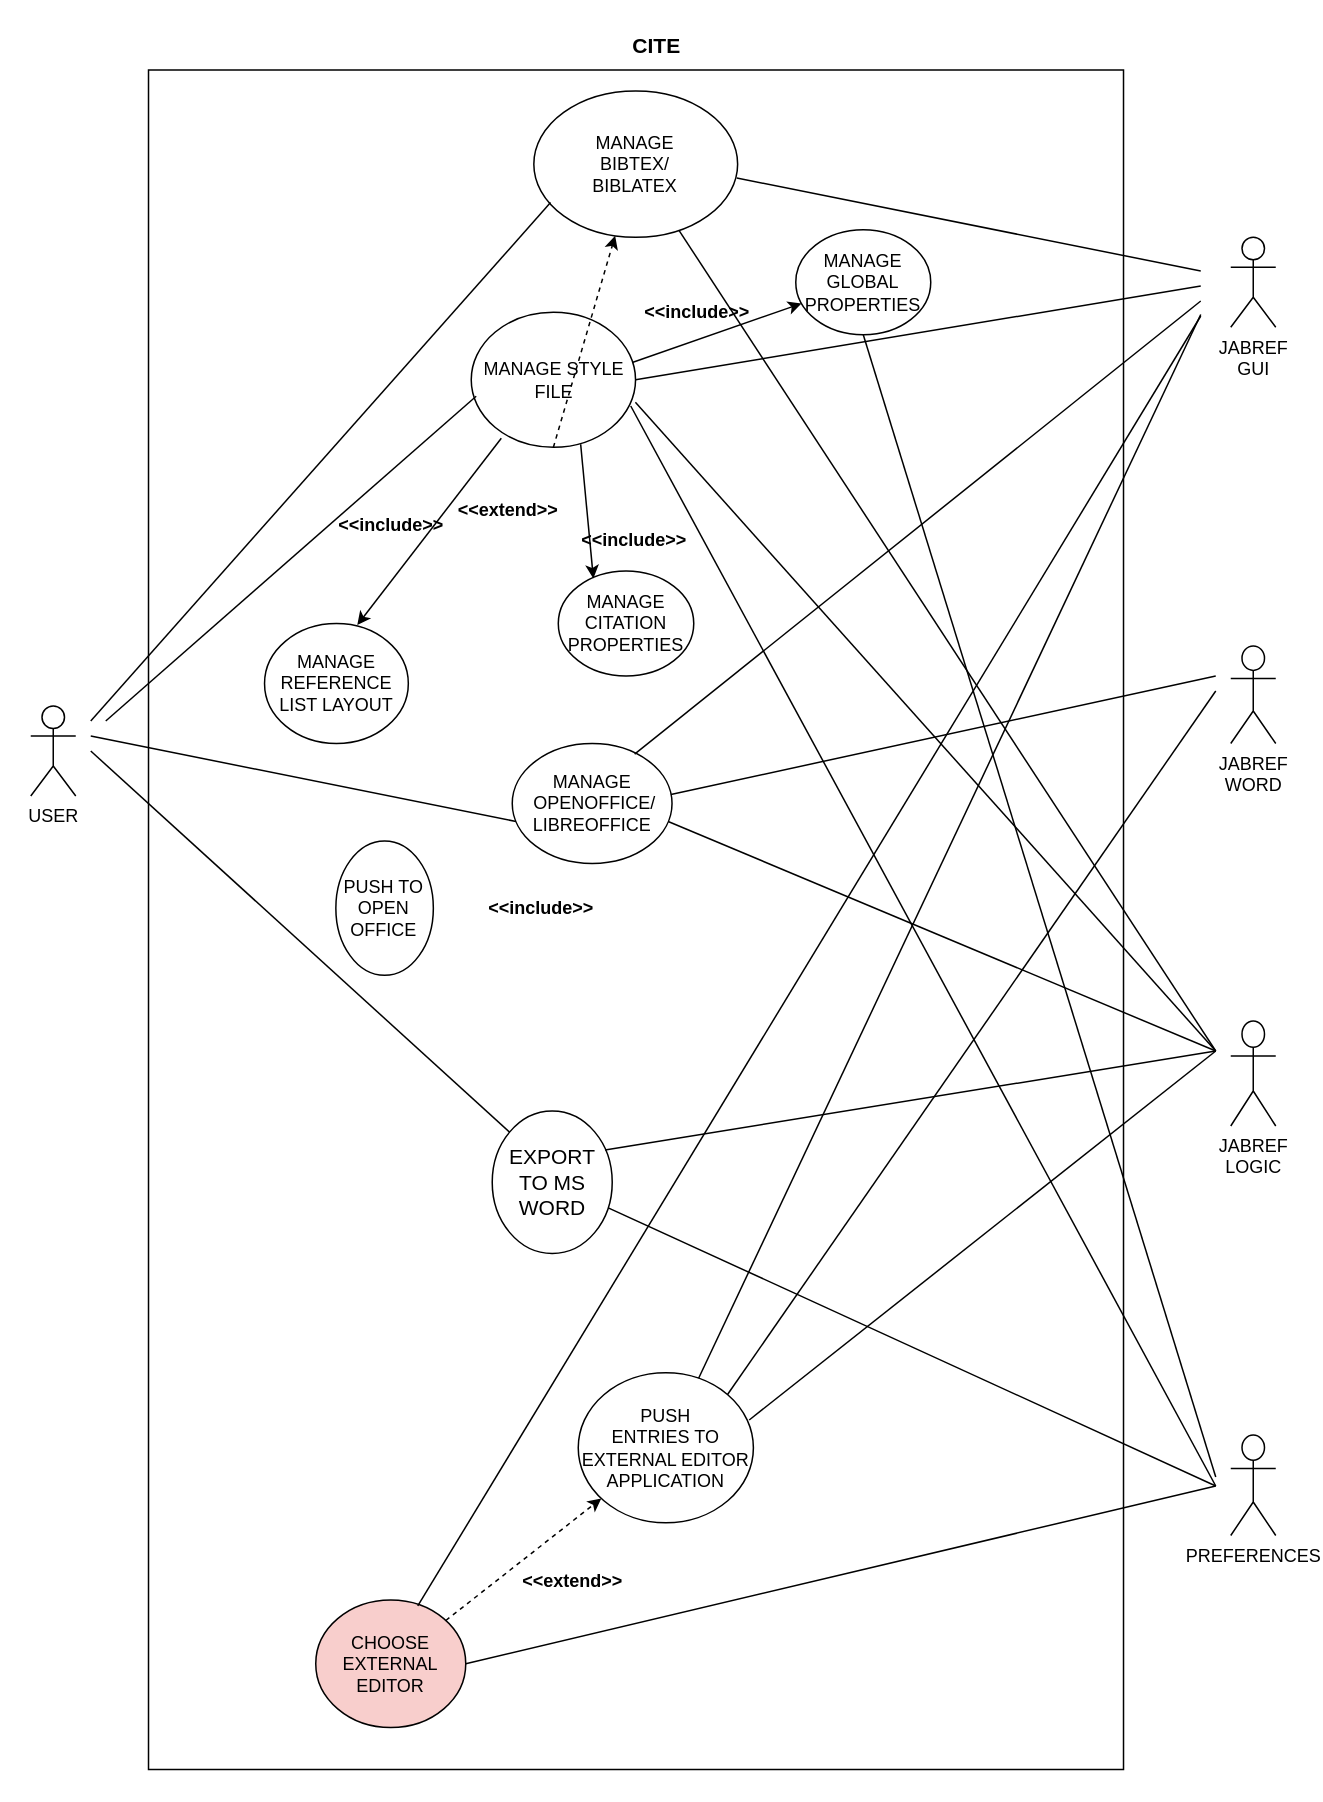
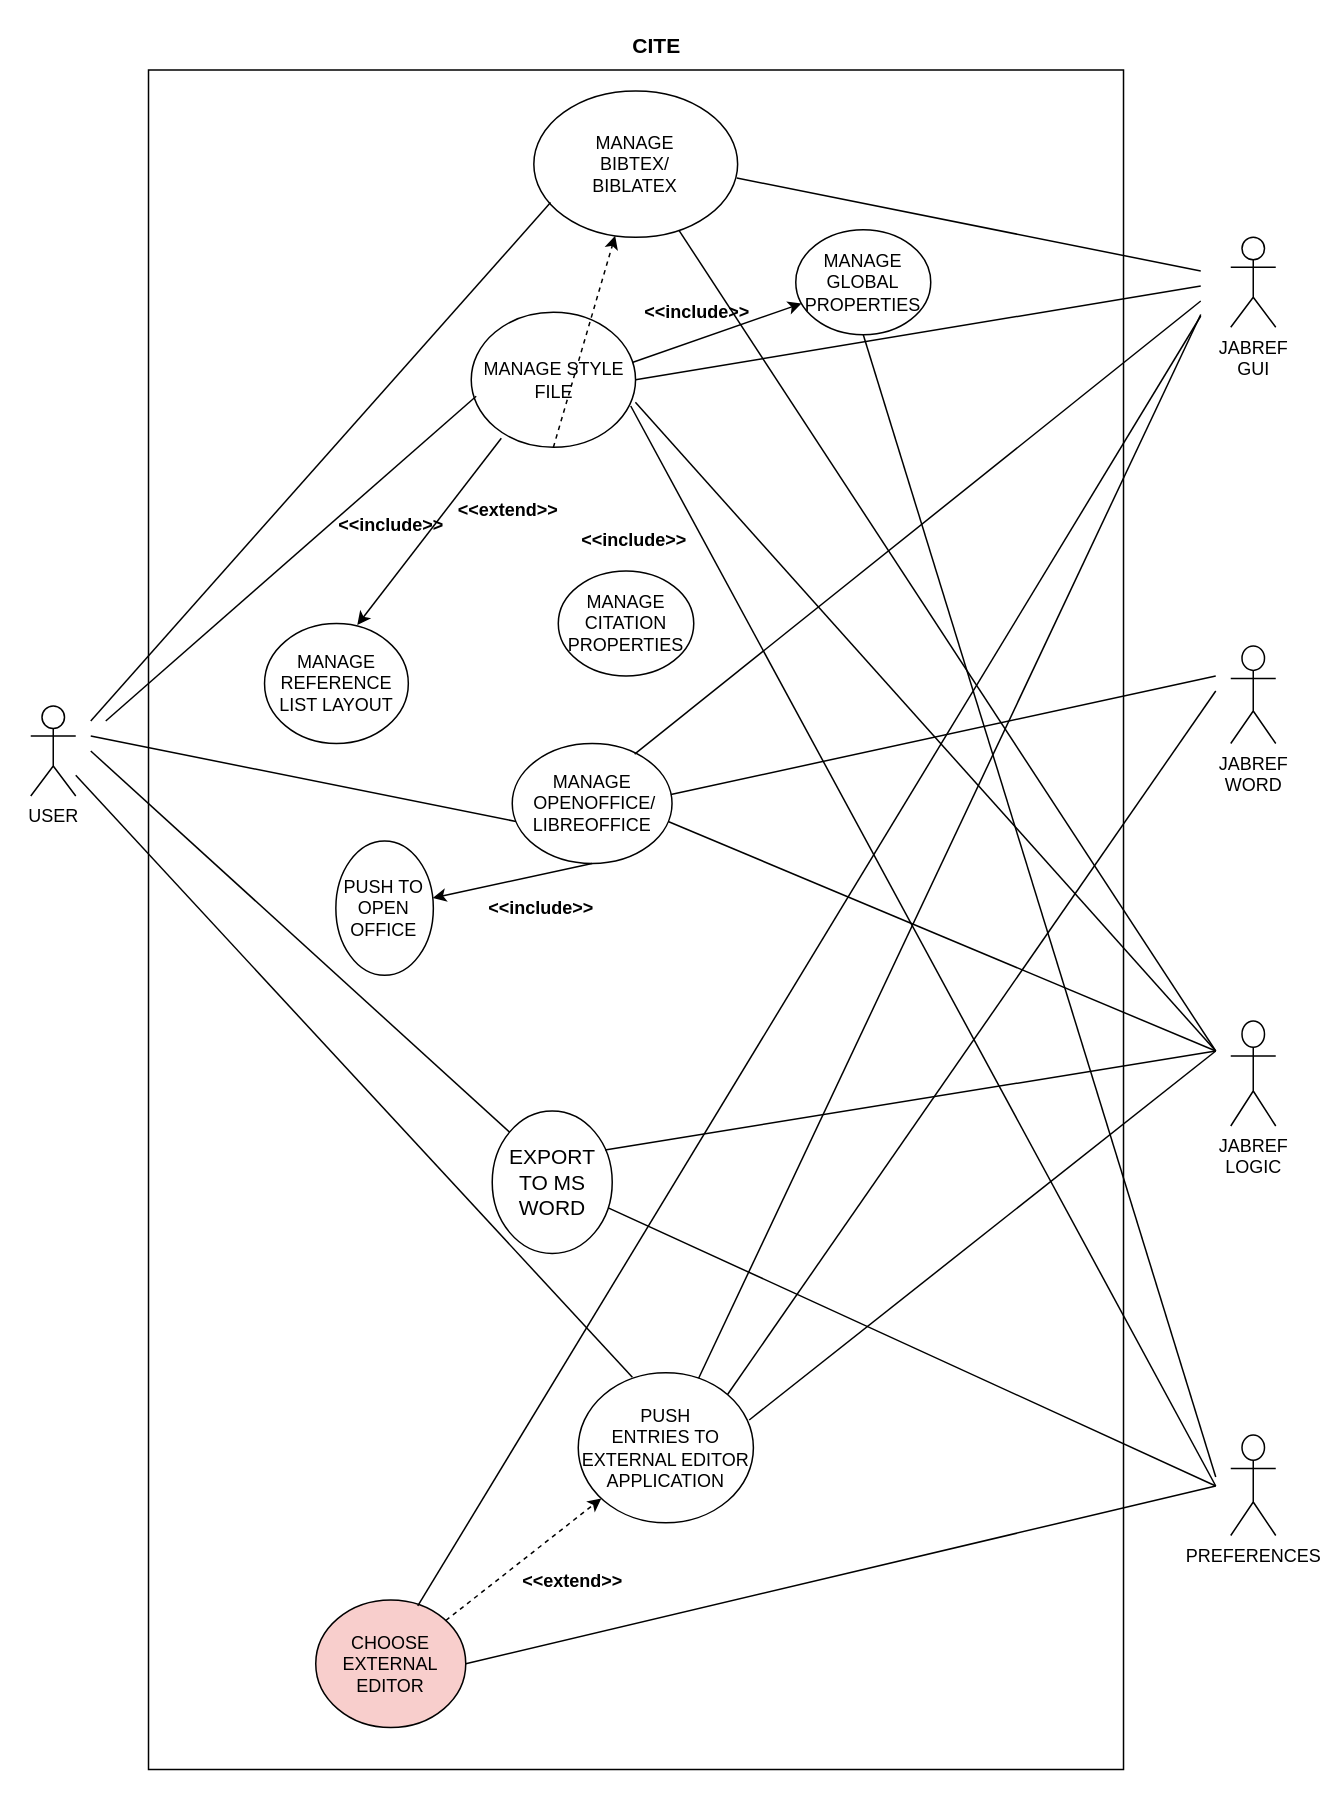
edge "MANAGE STYLE FILE" -> "MANAGE CITATION PROPERTIES": removed
edge "MANAGE OPENOFFICE/ LIBREOFFICE" -> "PUSH TO OPEN OFFICE": added
edge "USER" -- "PUSH ENTRIES TO EXTERNAL EDITOR APPLICATION": added
